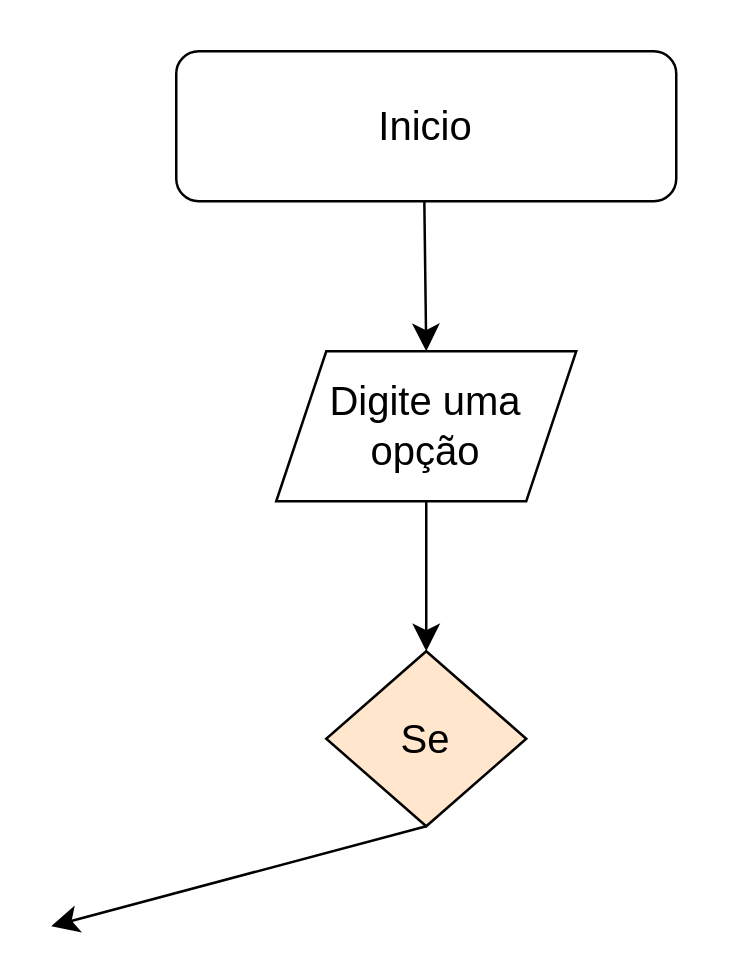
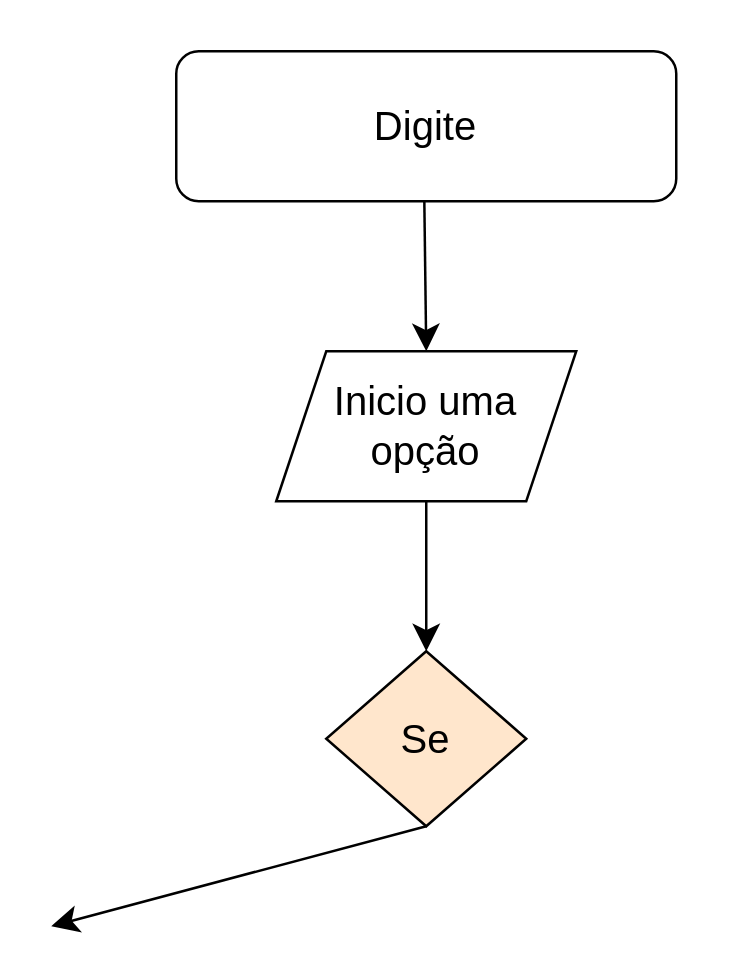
node "Inicio": label "Inicio" -> "Digite"
node "Digite uma opção": label "Digite uma opção" -> "Inicio uma opção"
